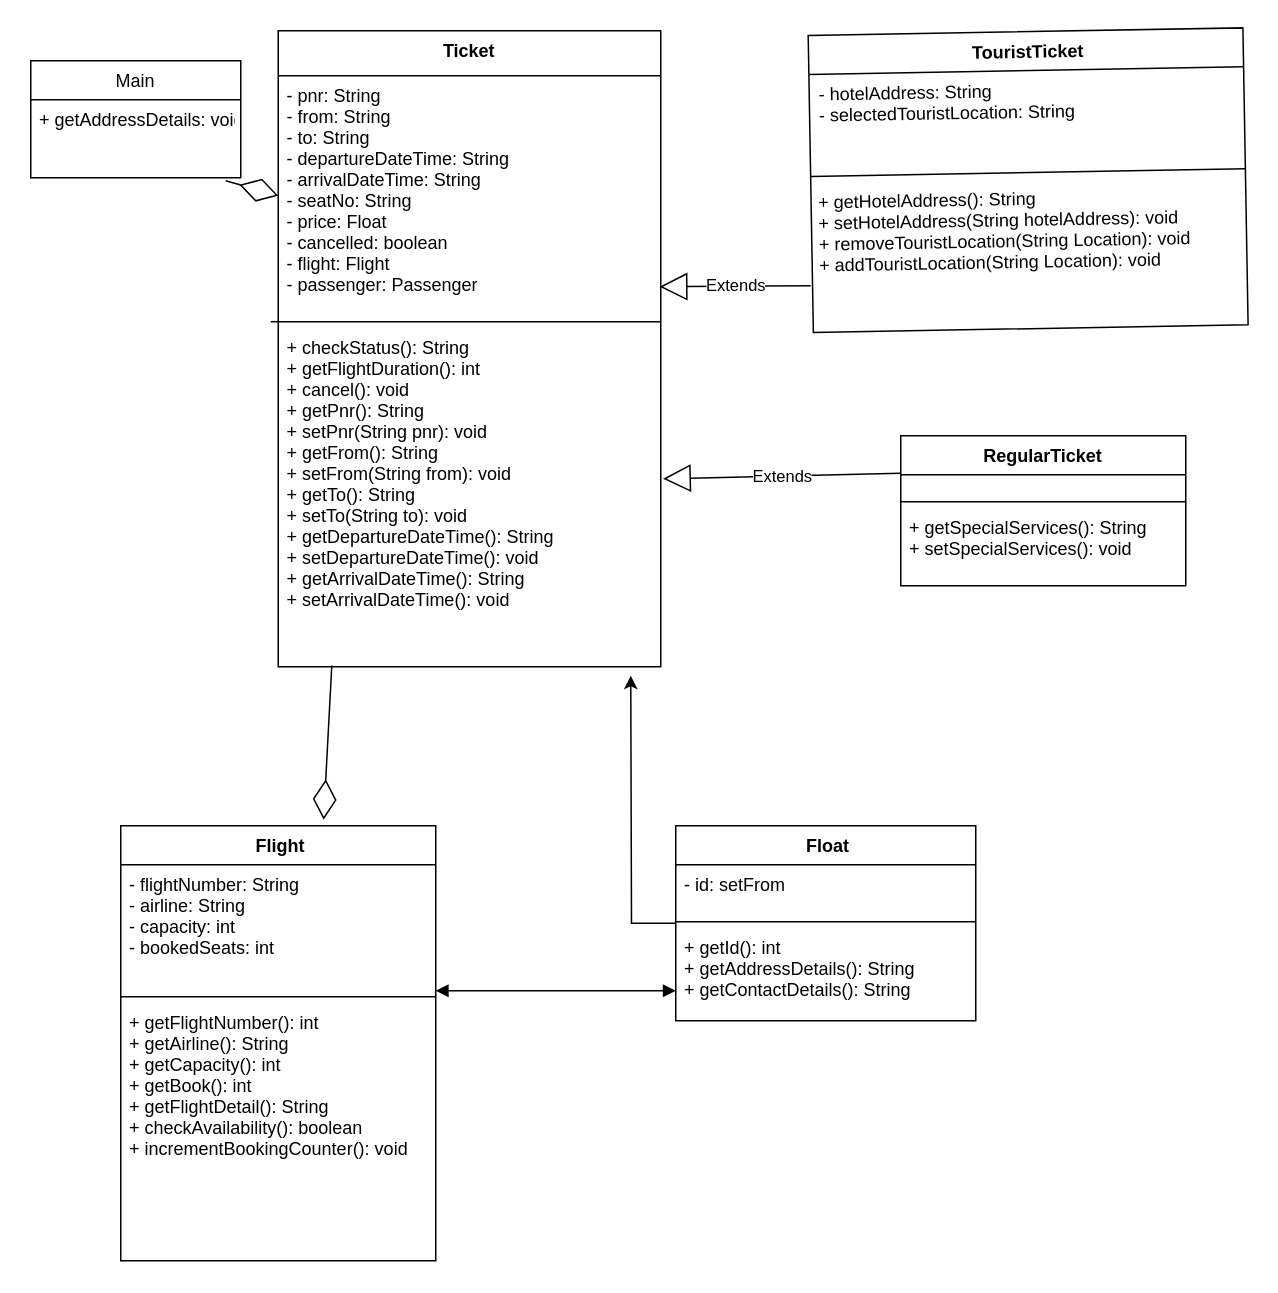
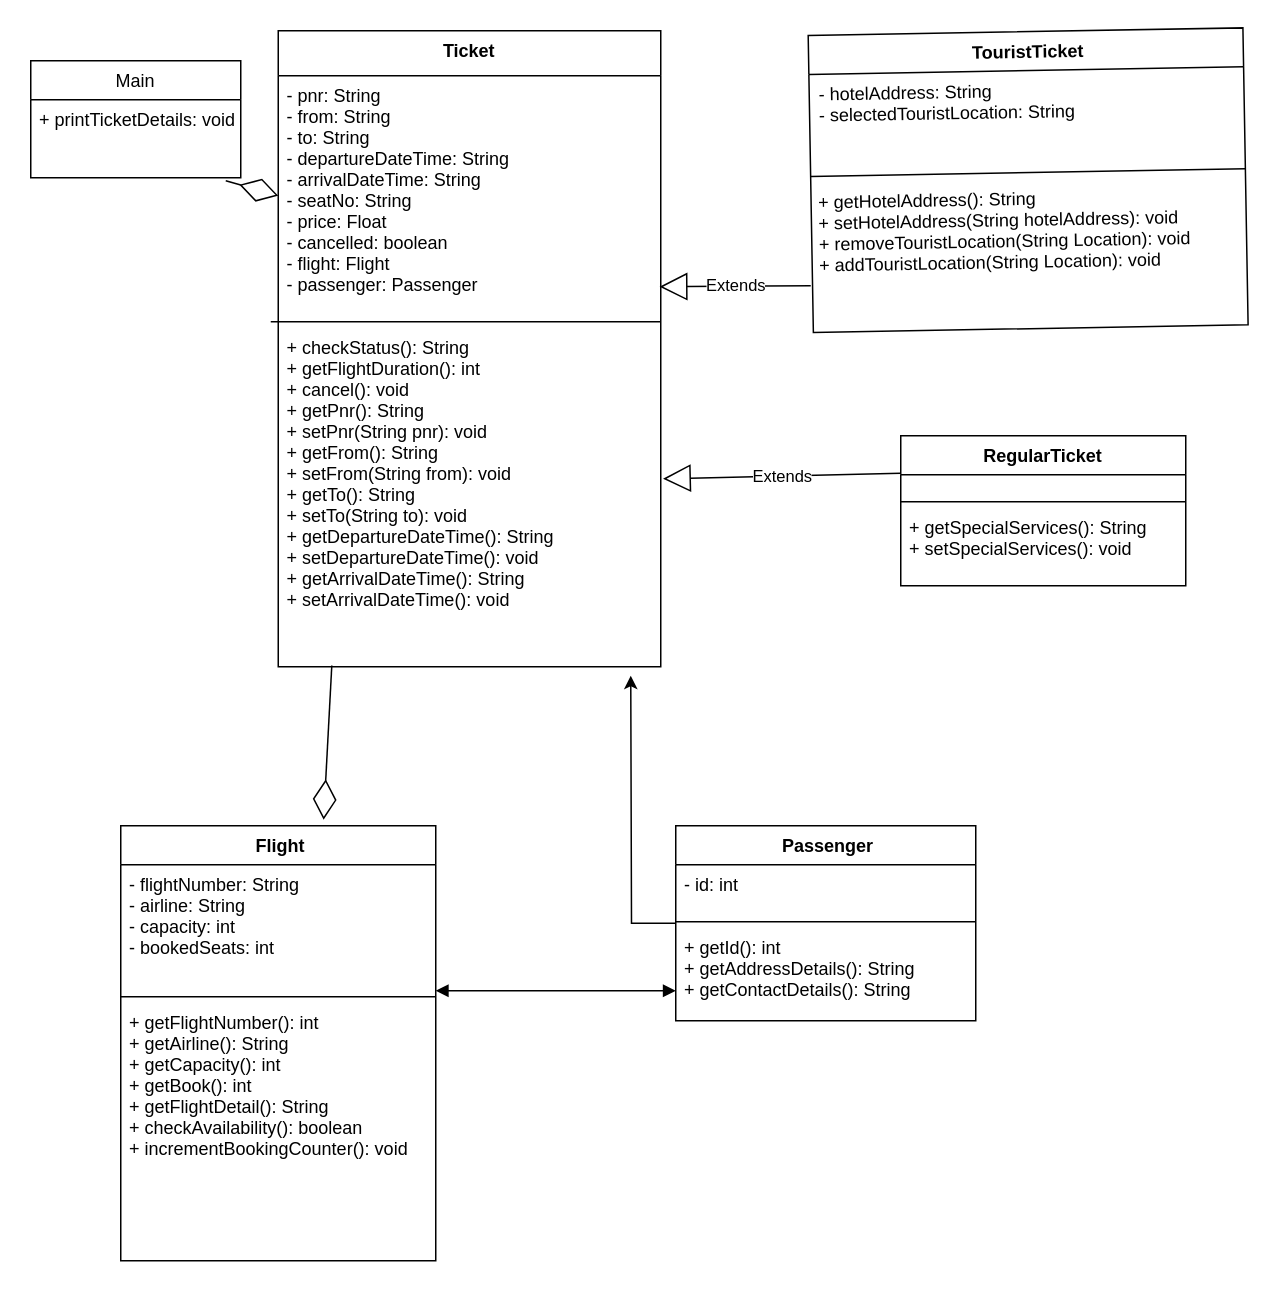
node "+ getAddressDetails: void": label "+ getAddressDetails: void" -> "+ printTicketDetails: void"
node "Float": label "Float" -> "Passenger"
node "- id: setFrom": label "- id: setFrom" -> "- id: int"
